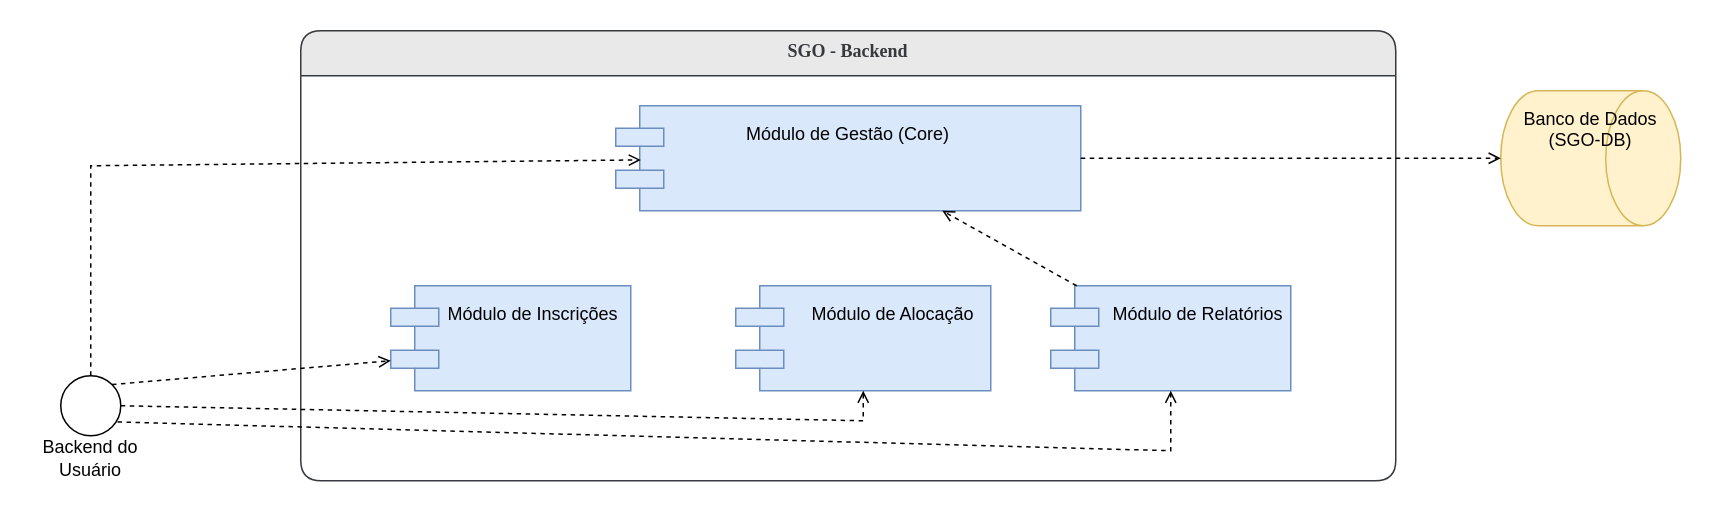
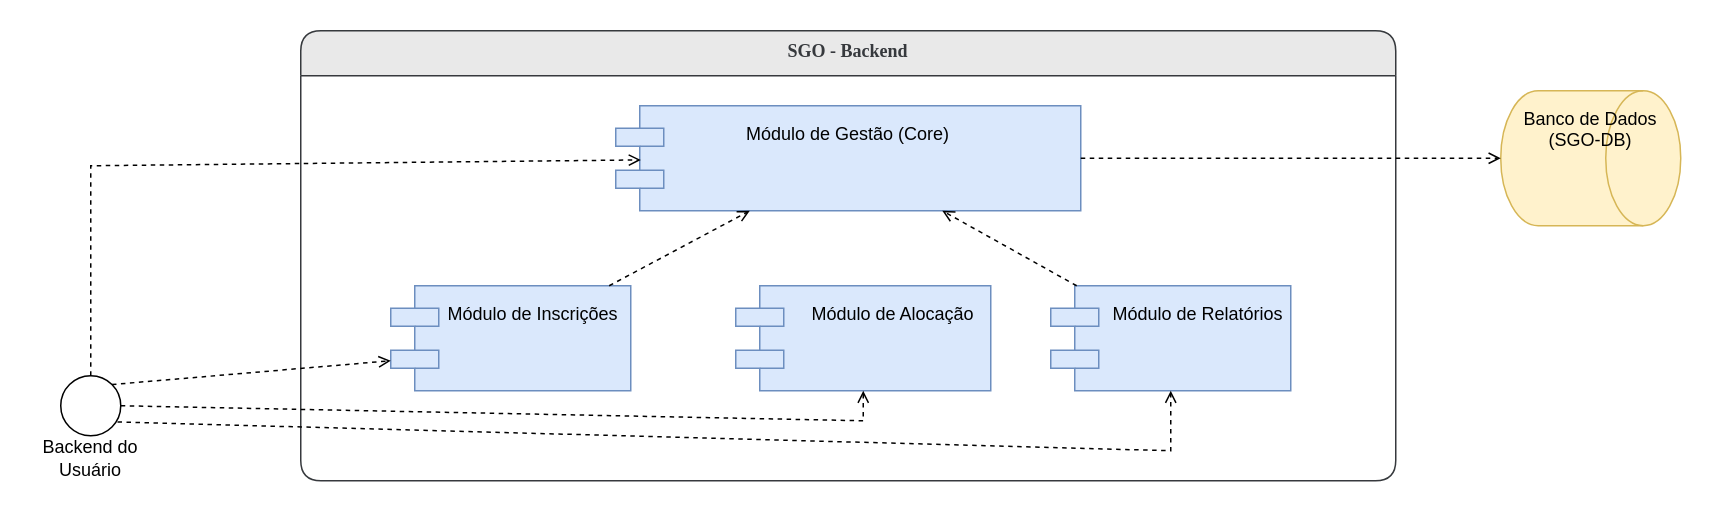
edge "Módulo de Inscrições" -> "Módulo de Gestão (Core)": added
